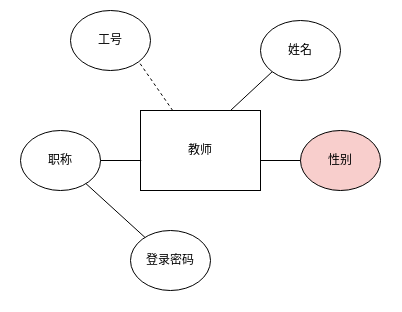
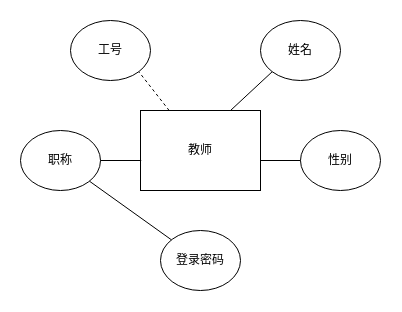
node "工号": moved (111, 41) -> (111, 51)
node "性别": fillcolor #f8cecc -> #ffffff
node "登录密码": moved (171, 261) -> (201, 261)
